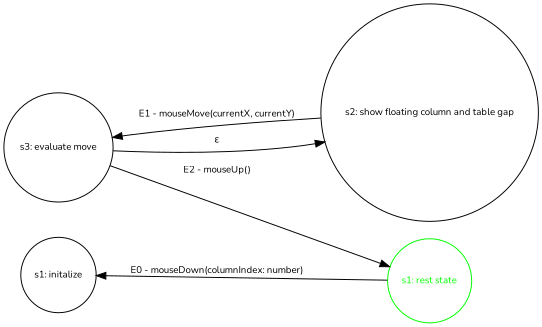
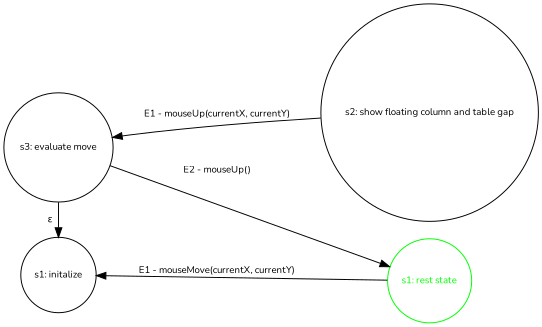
edge "s2: show floating column and table gap" -> "s3: evaluate move": label "E1 - mouseMove(currentX, currentY)" -> "E1 - mouseUp(currentX, currentY)"
edge "s3: evaluate move" -> "s2: show floating column and table gap": now "s3: evaluate move" -> "s1: initalize"
edge "s1: rest state" -> "s1: initalize": label "E0 - mouseDown(columnIndex: number)" -> "E1 - mouseMove(currentX, currentY)"
